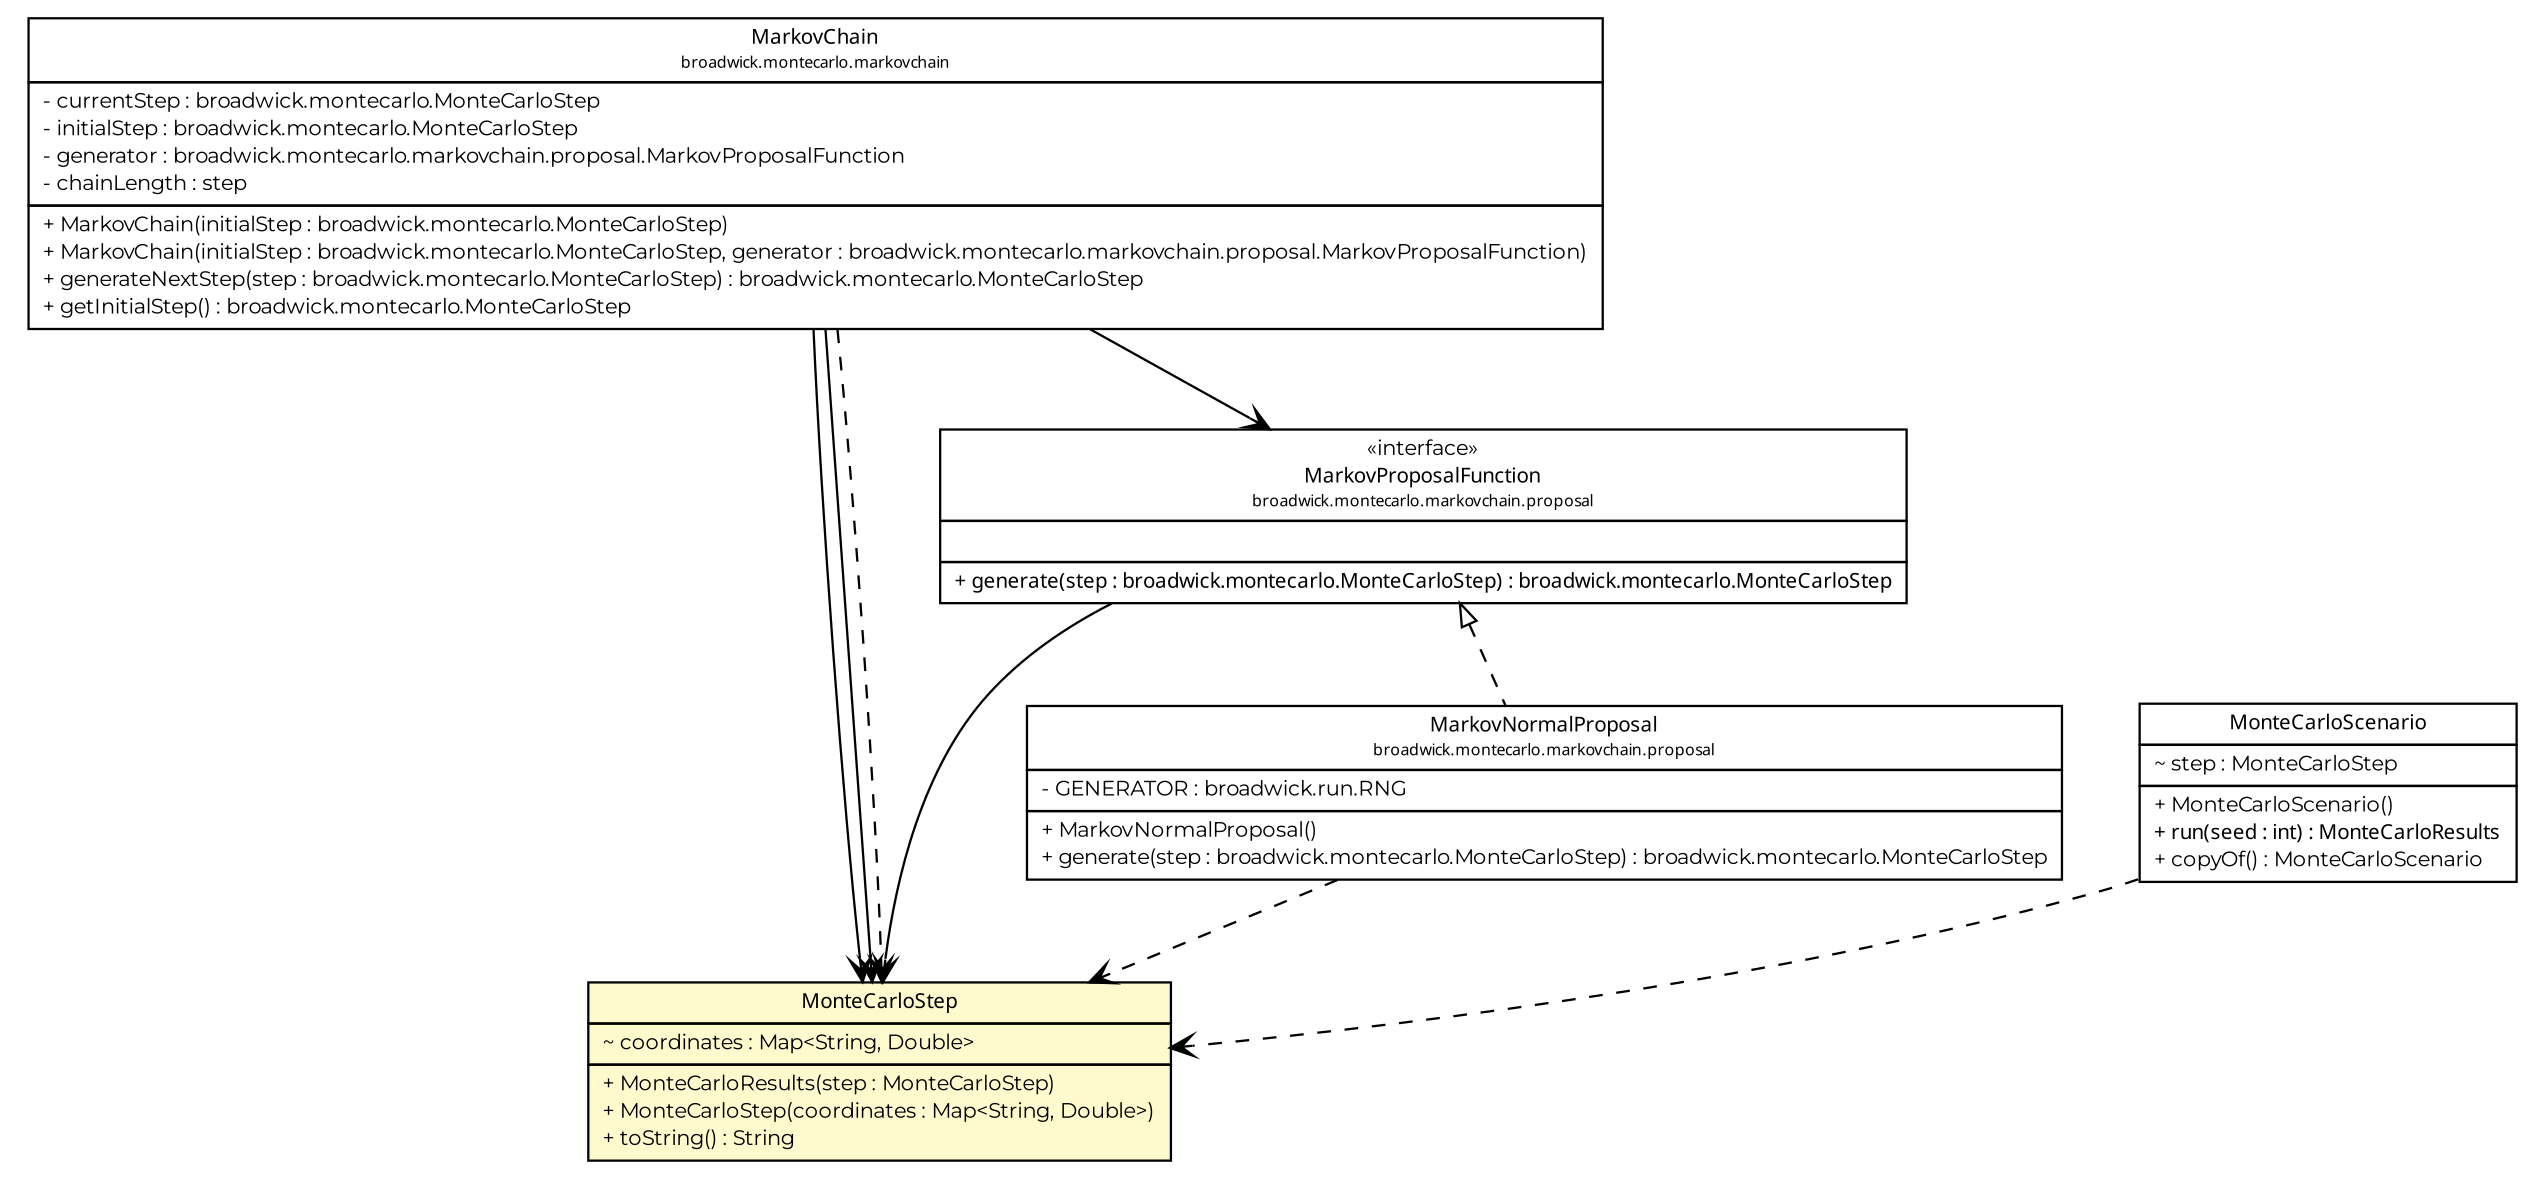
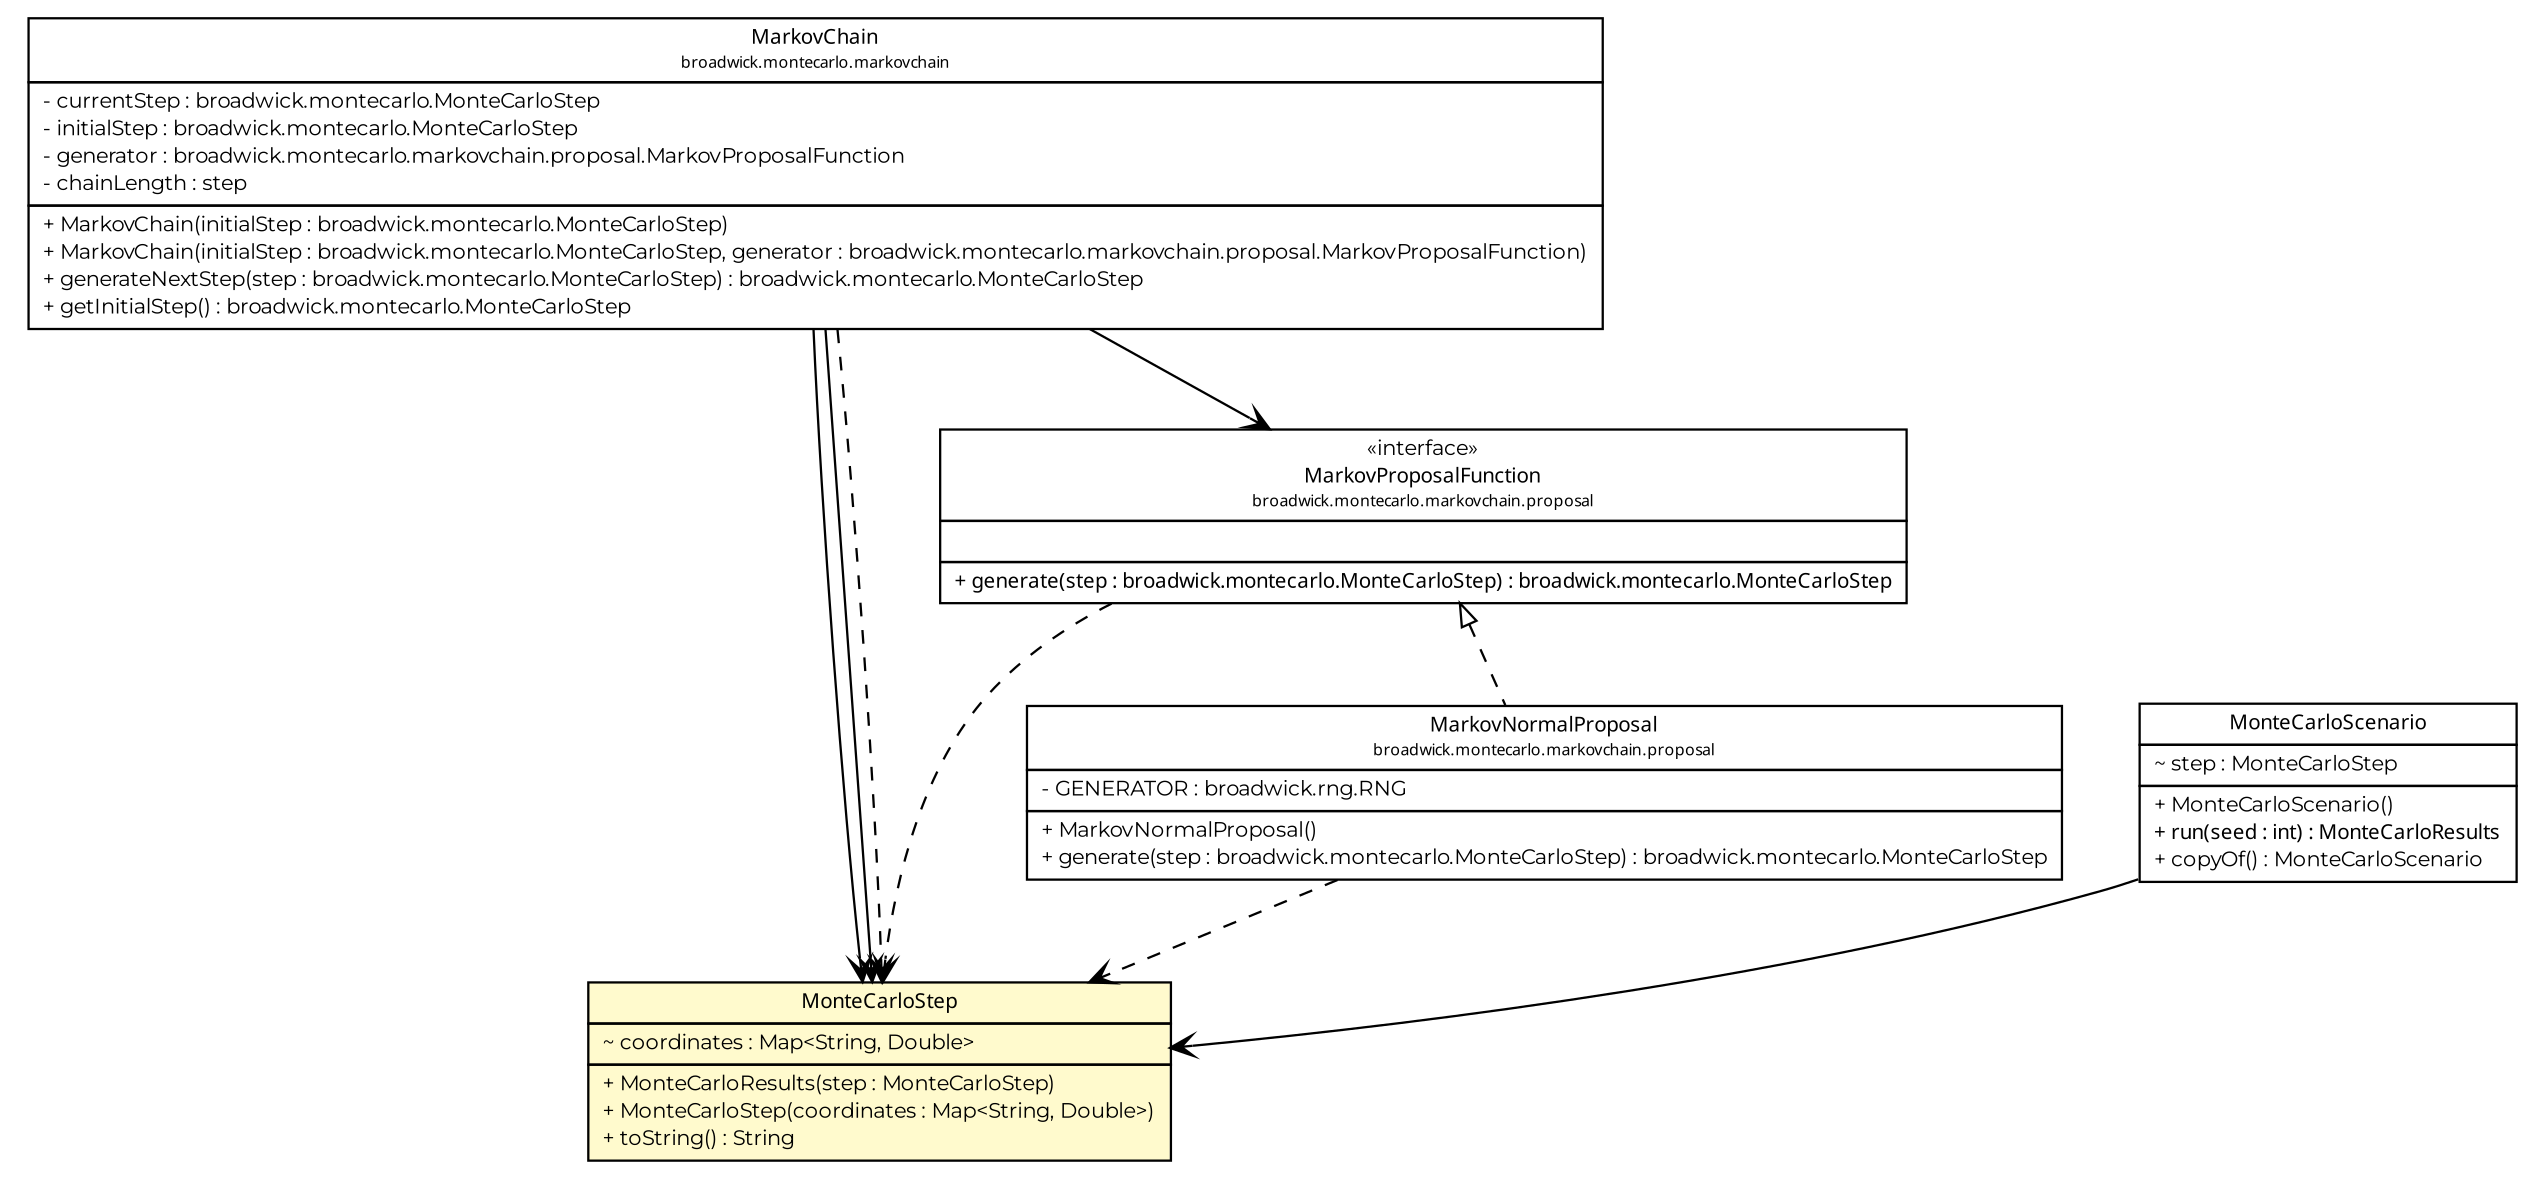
edge "MarkovProposalFunction" -> "MonteCarloStep": style solid -> dashed
node "MarkovNormalProposal": text "- GENERATOR : broadwick.run.RNG" -> "- GENERATOR : broadwick.rng.RNG"
edge "MonteCarloScenario" -> "MonteCarloStep": style dashed -> solid
